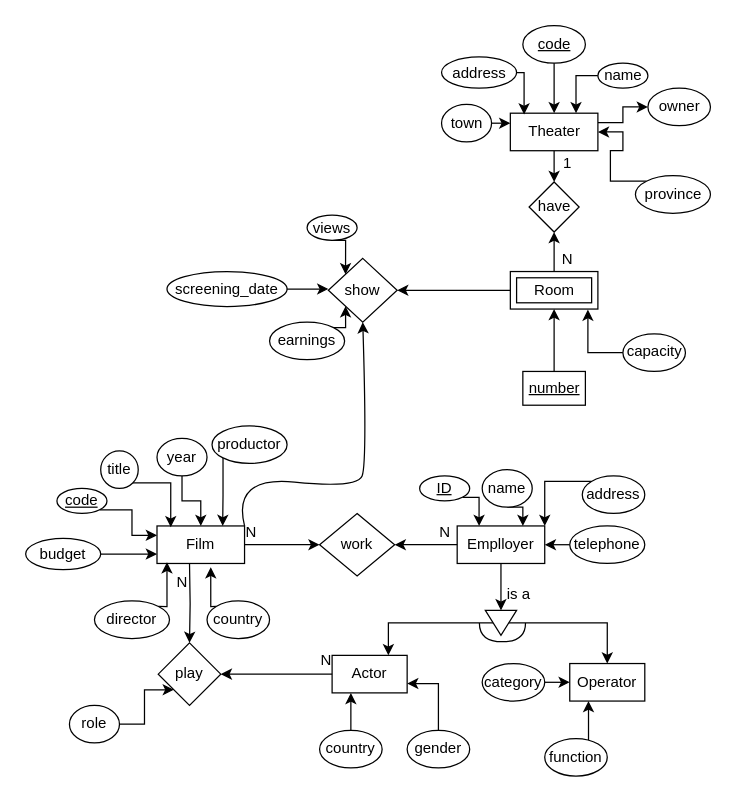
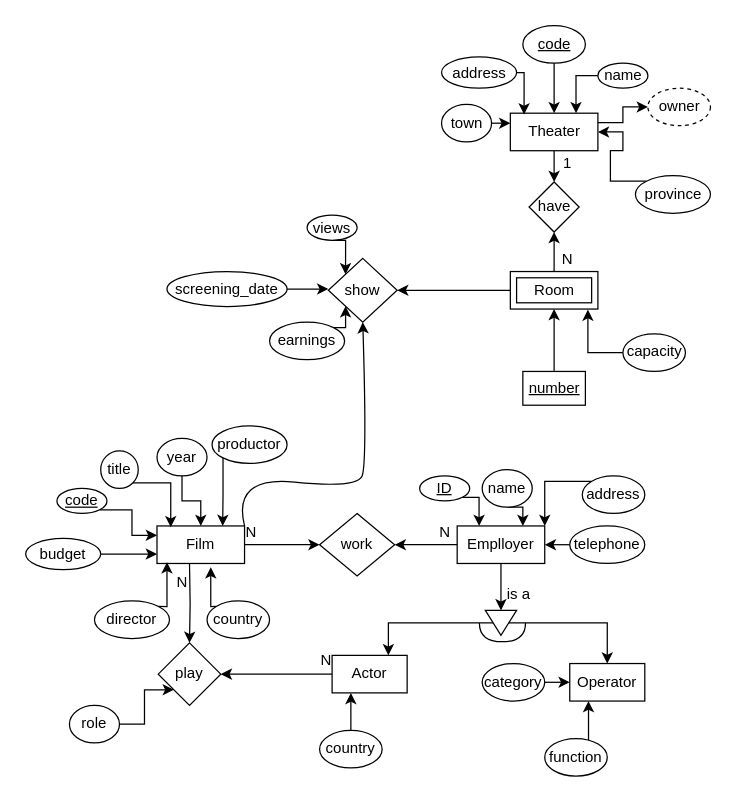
node "owner": style solid -> dashed
edge "gender" -> "Actor": removed
node "gender": removed
